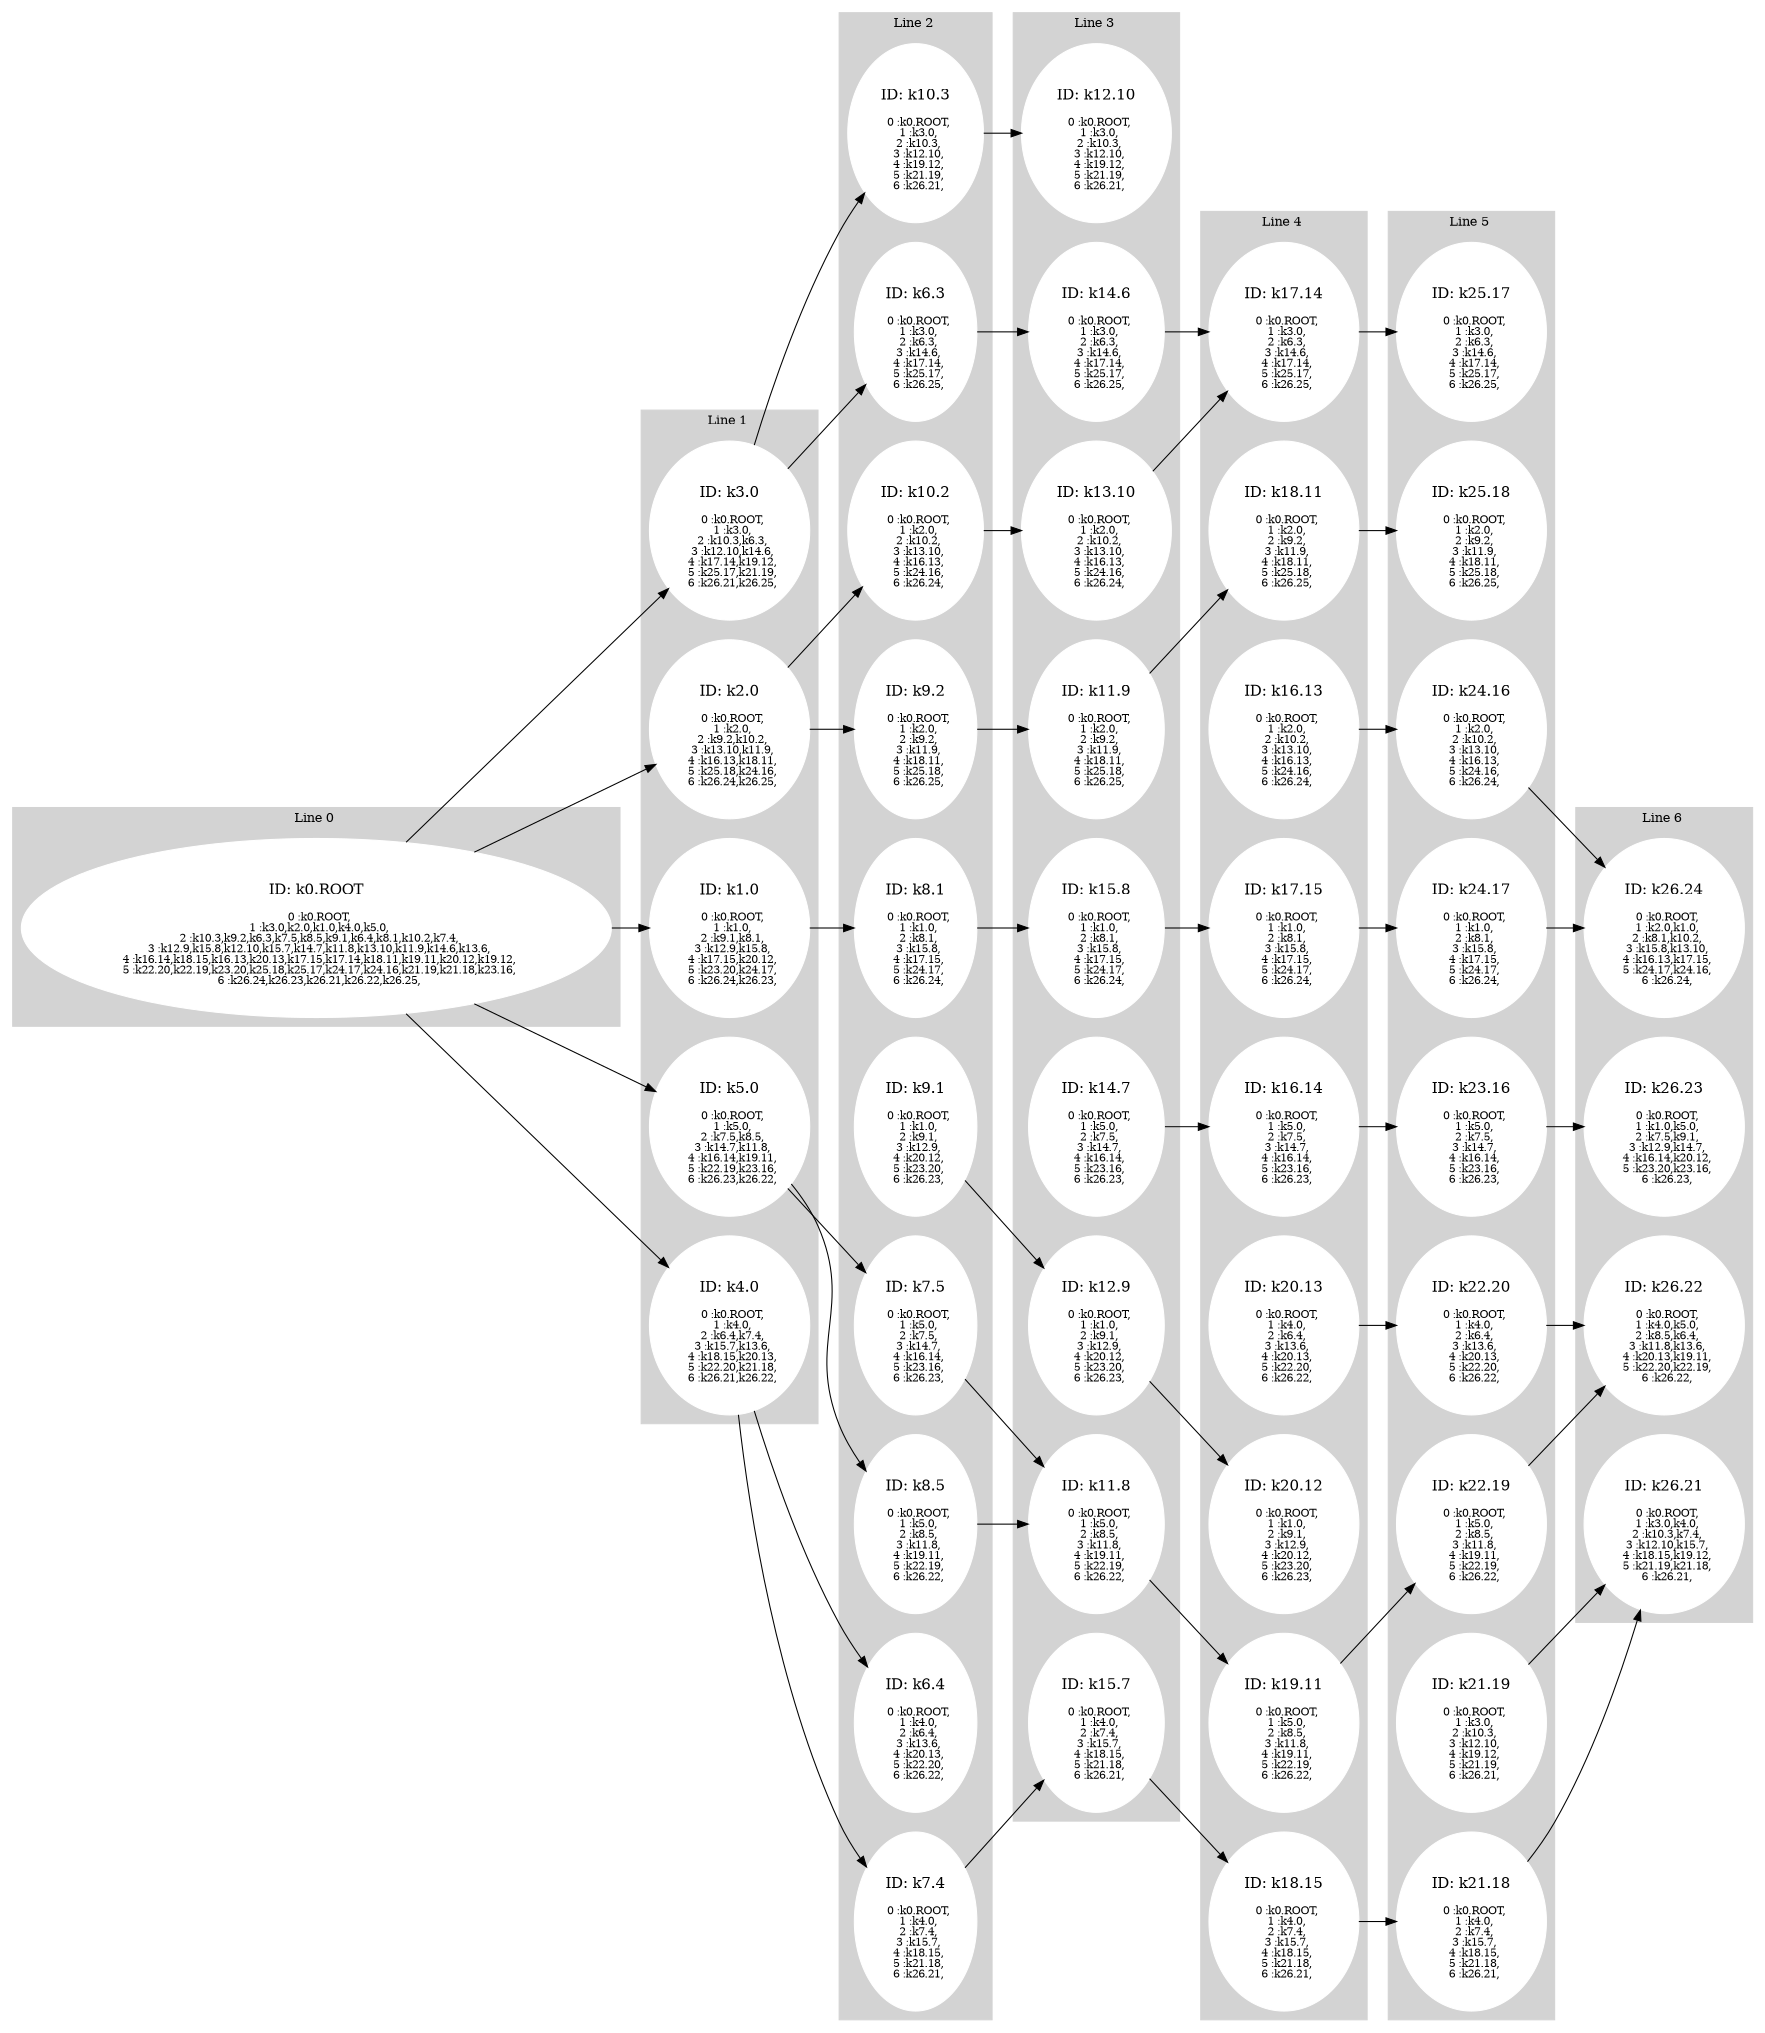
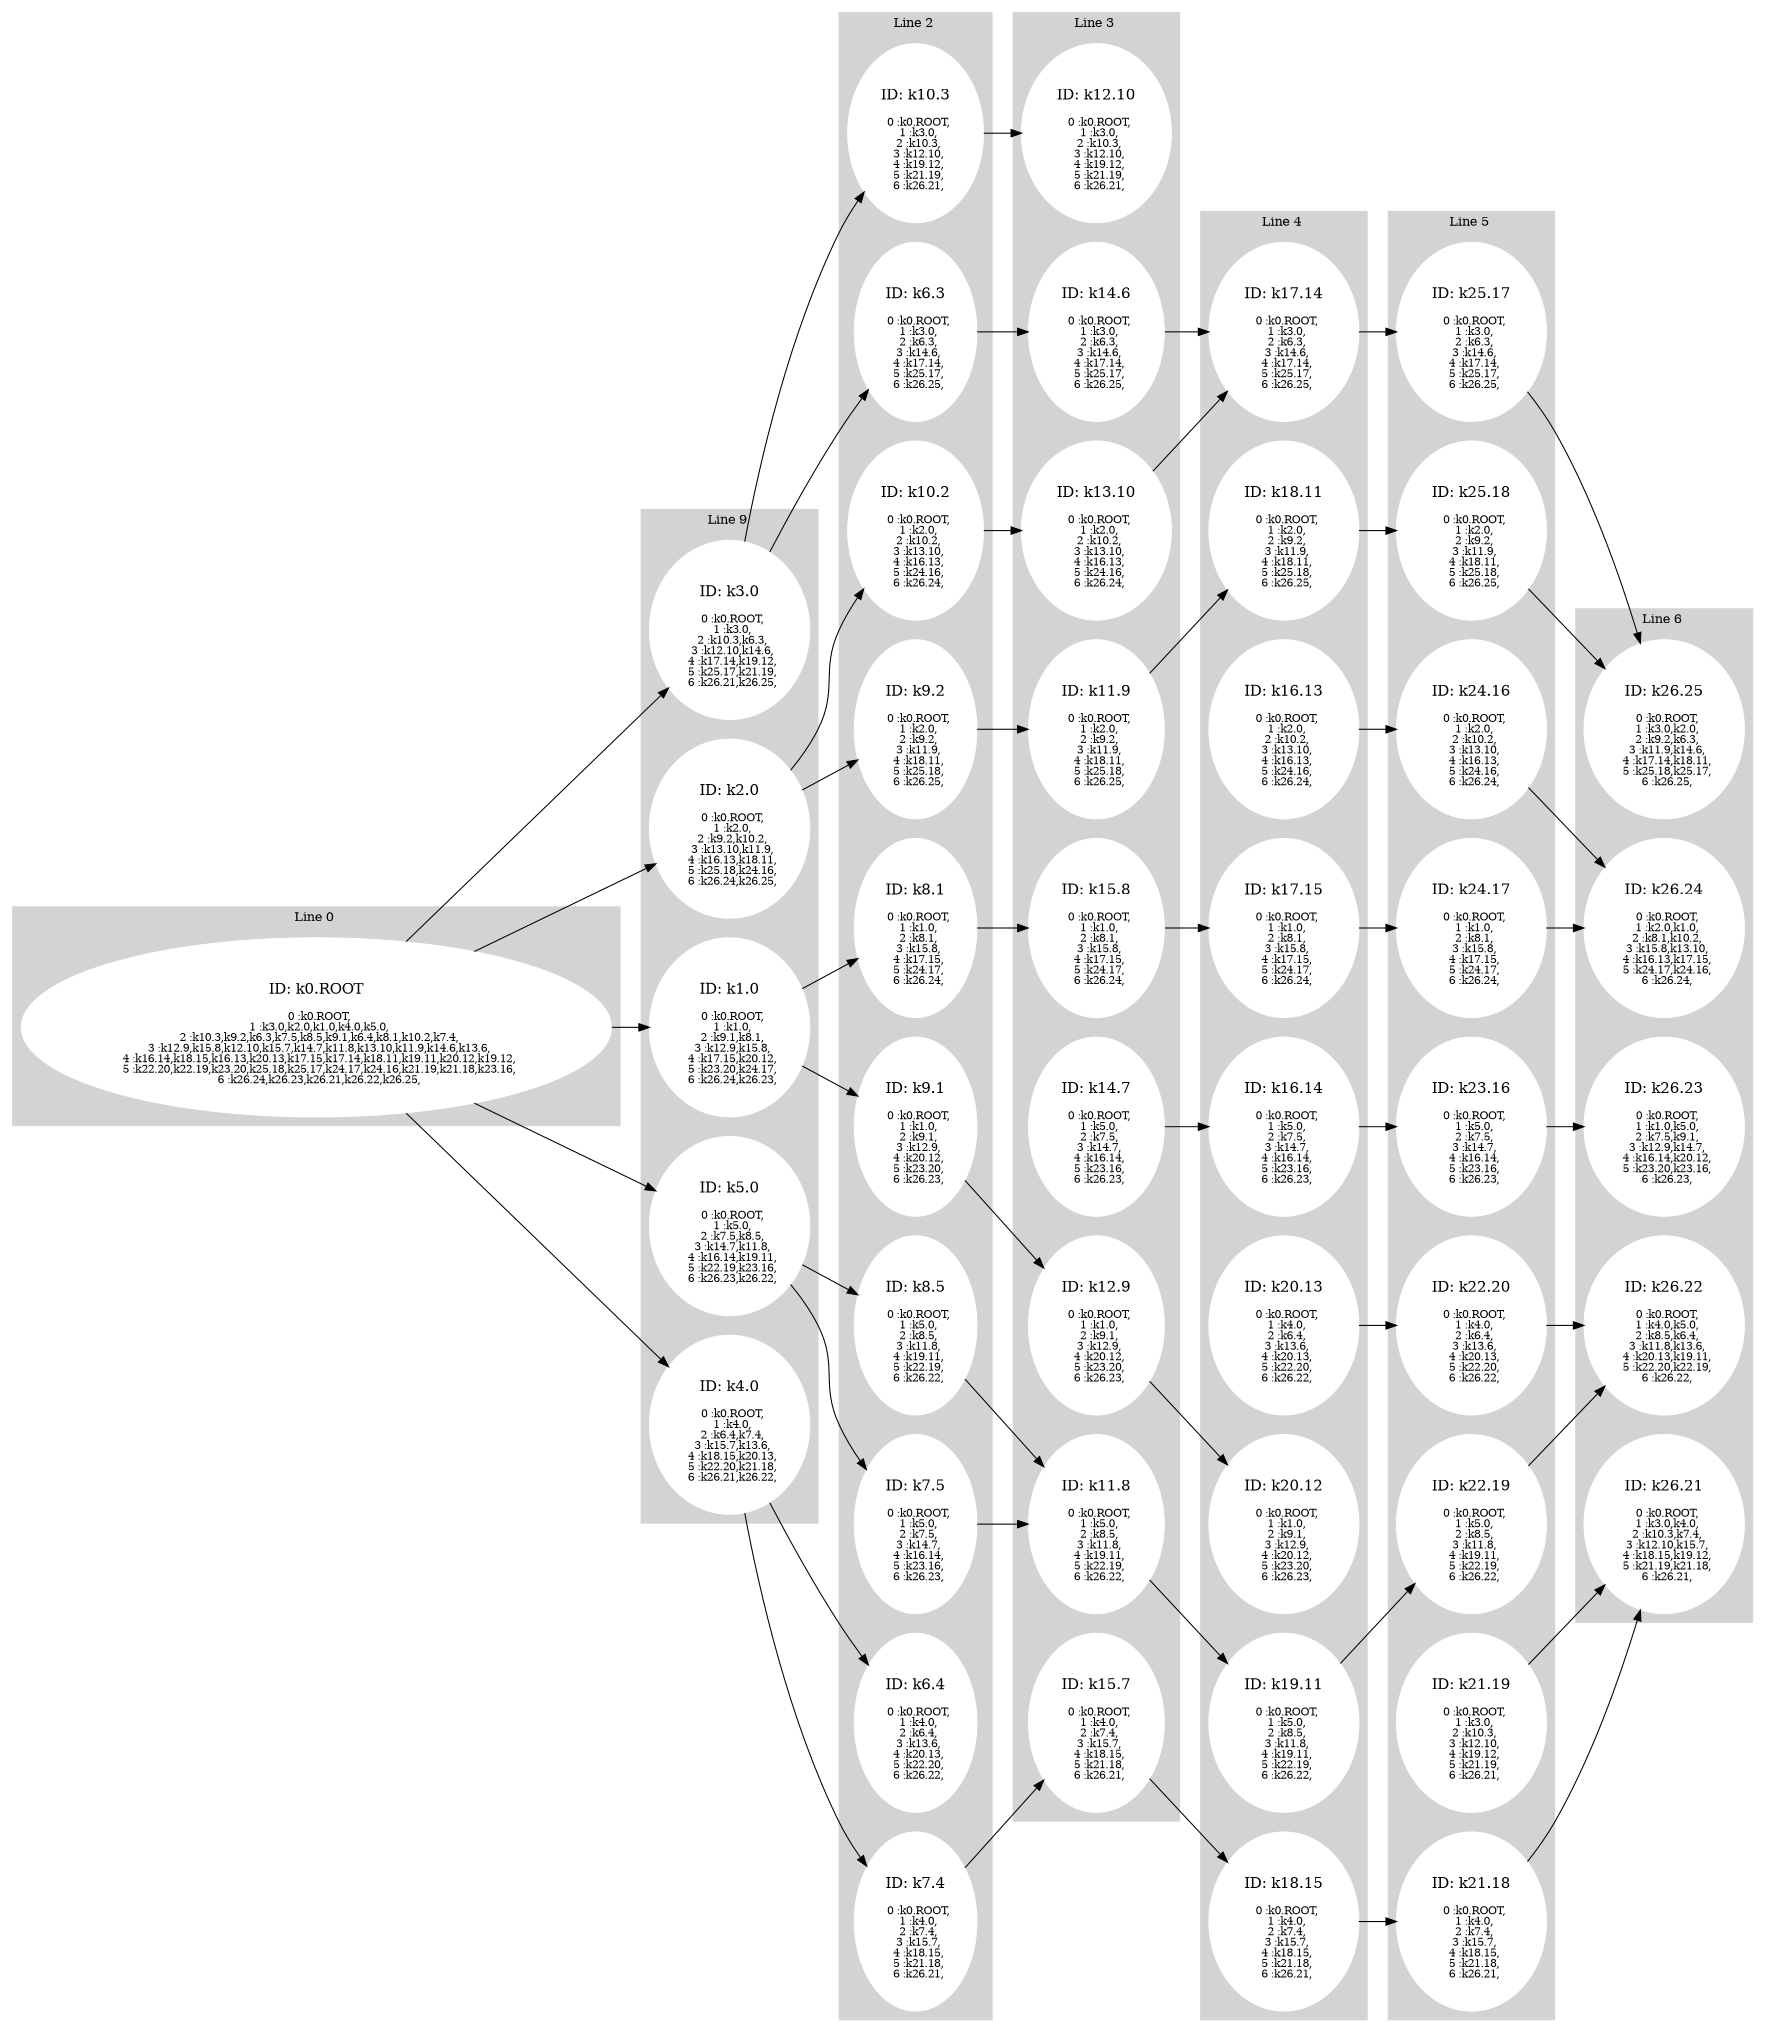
cluster "Line 1 ": label "Line 1 " -> "Line 9 "
node "ID: k26.25": added
edge "ID: k1.0" -> "ID: k9.1": added
